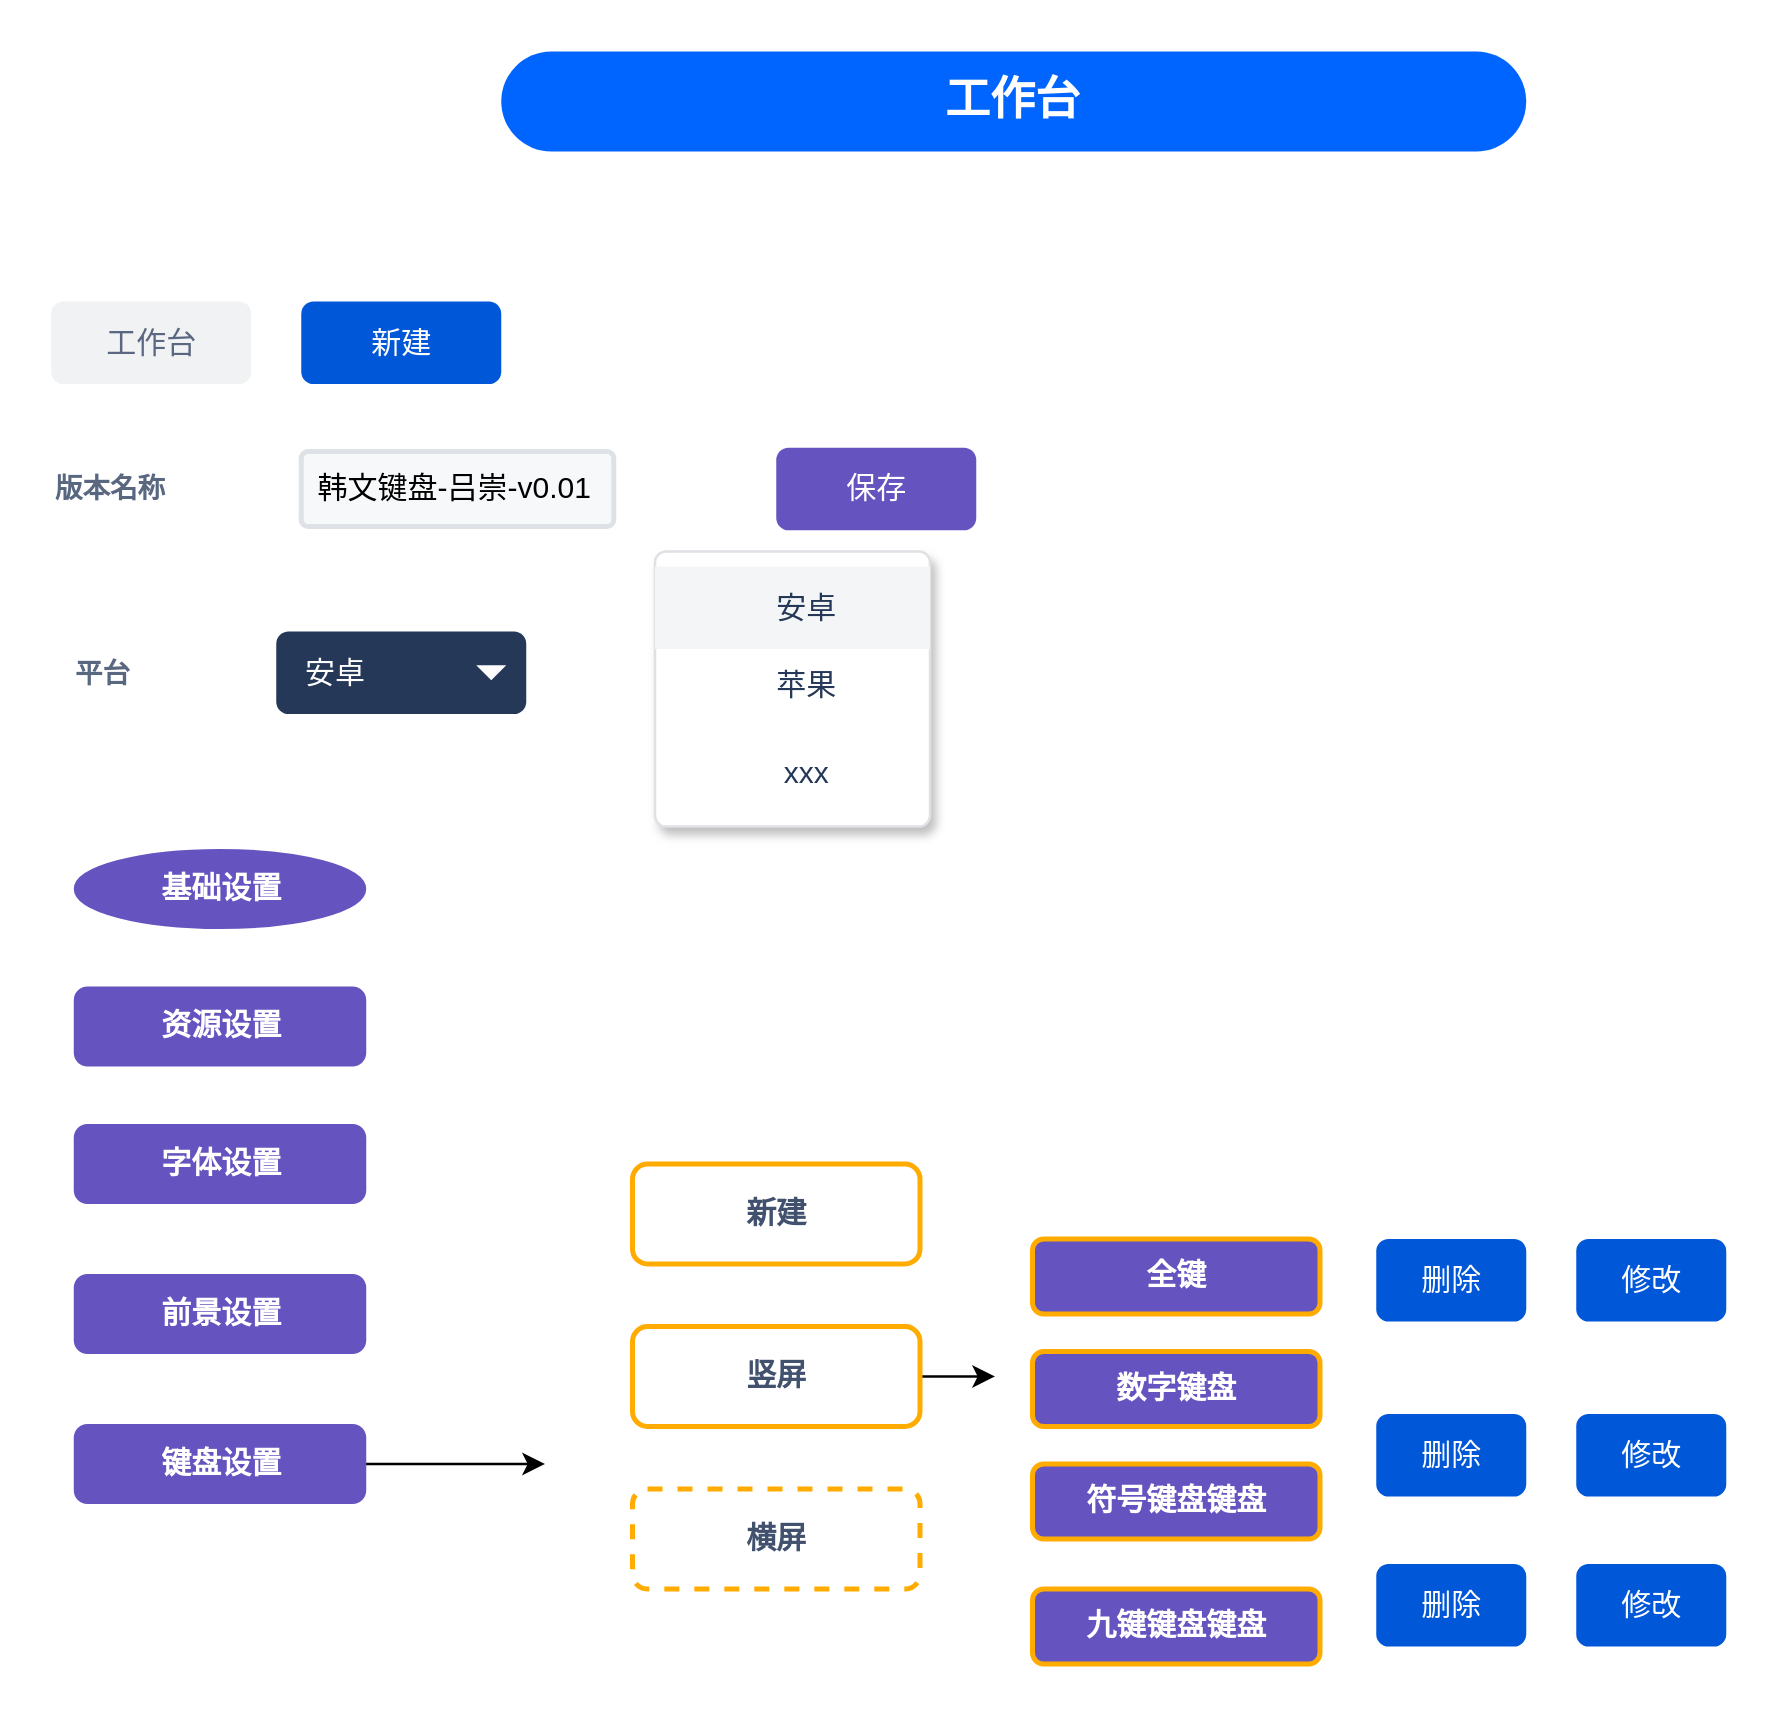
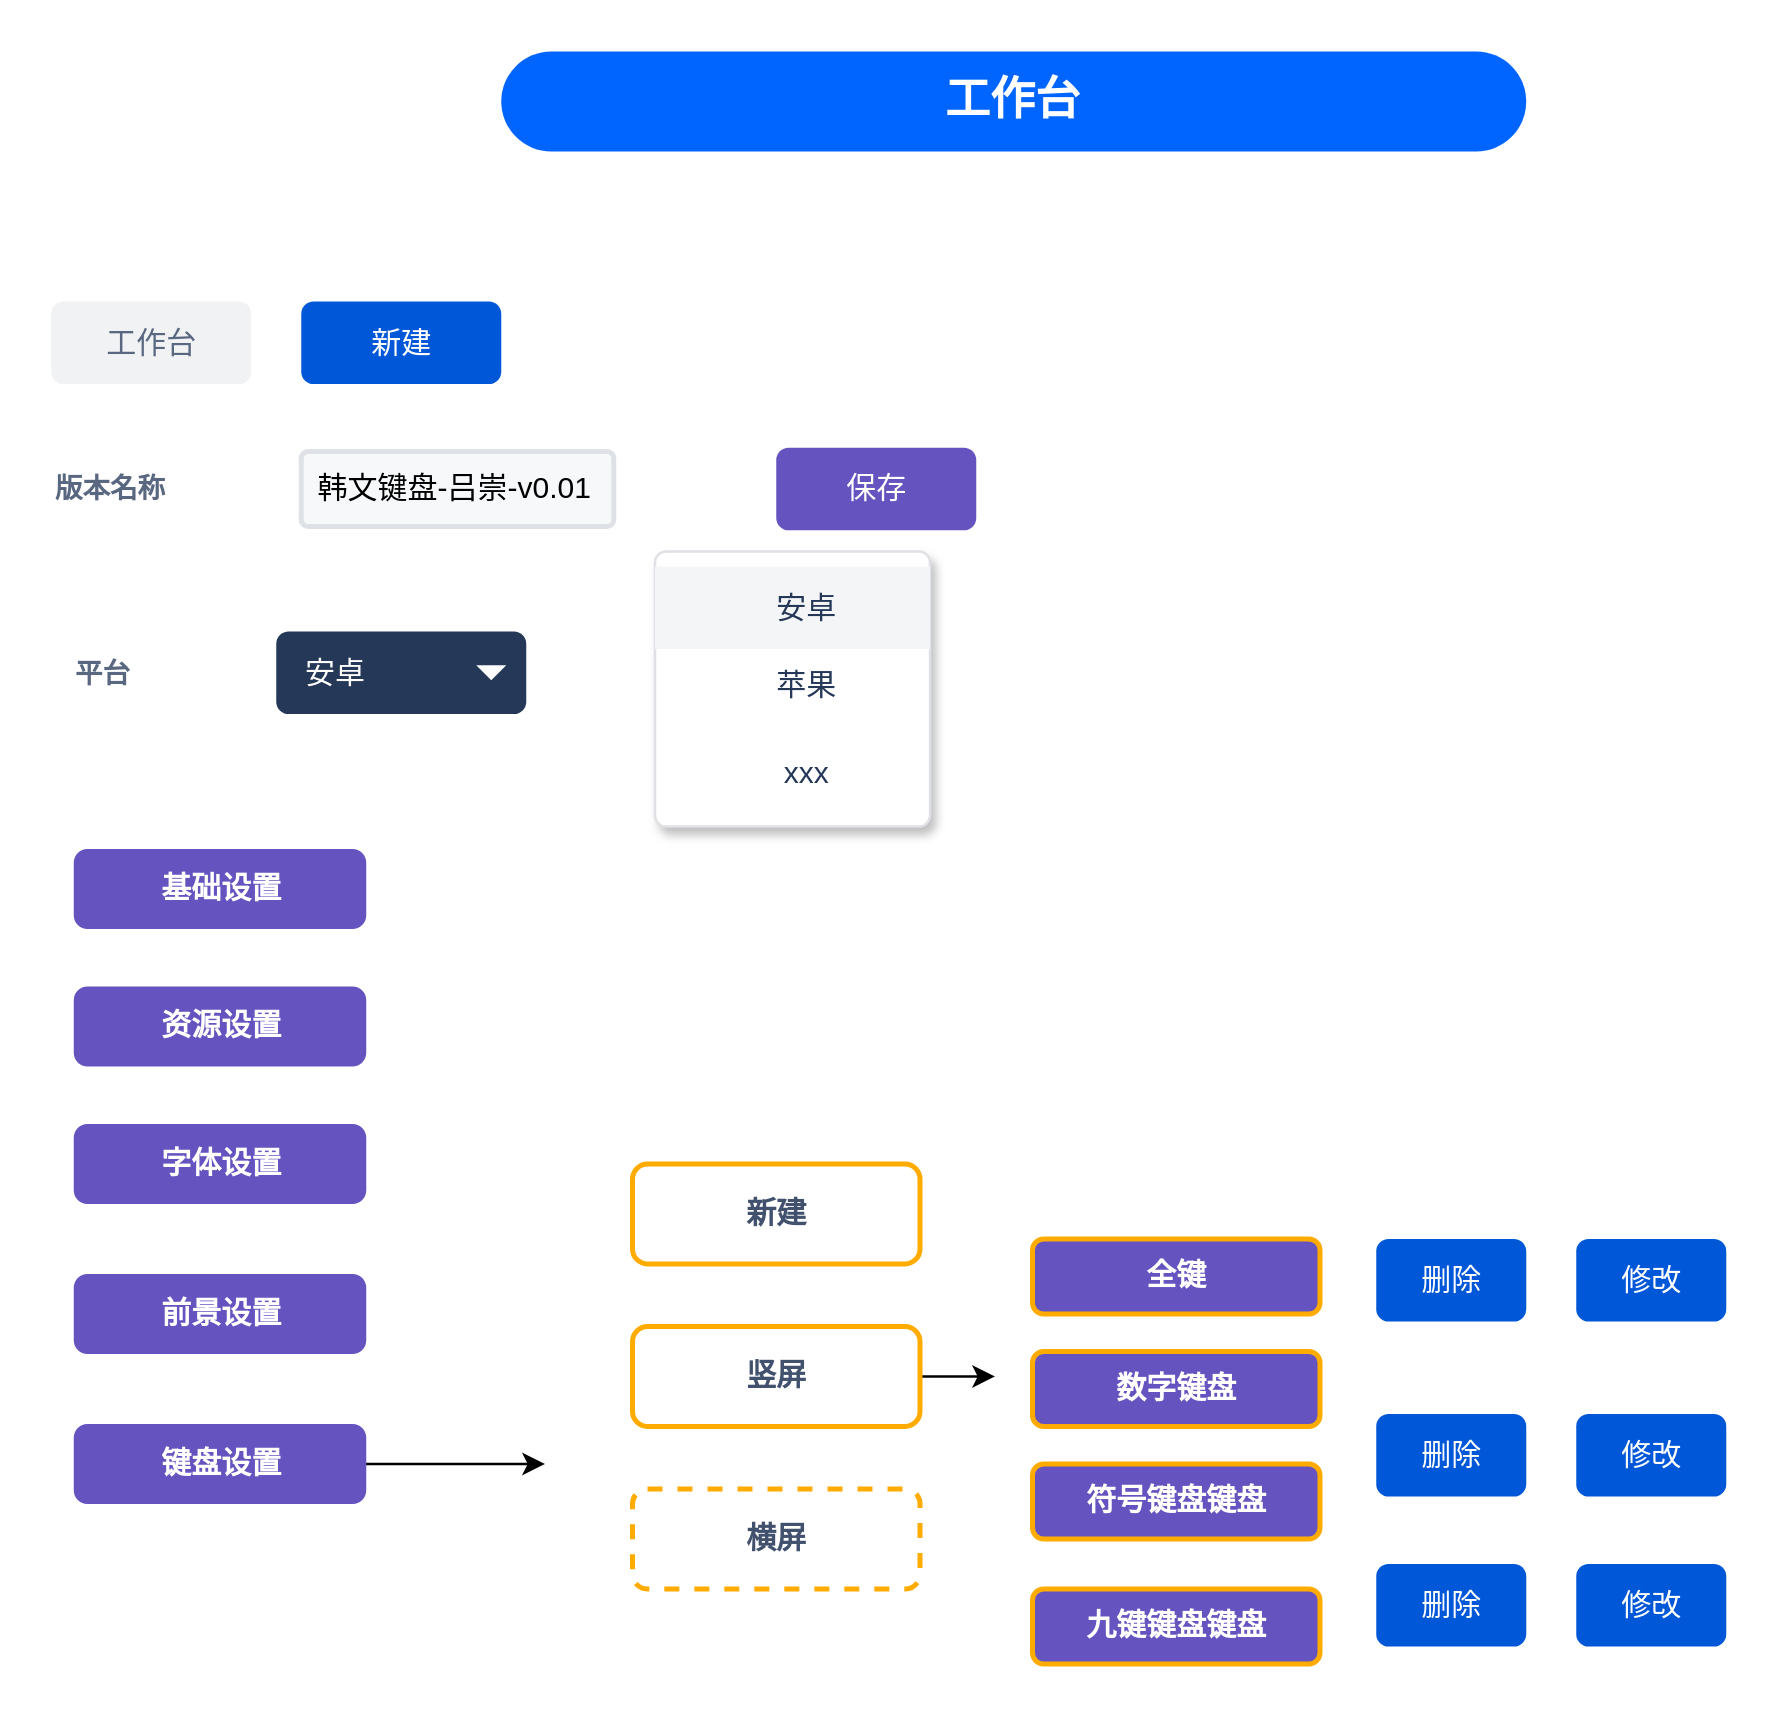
node "基础设置": shape ellipse -> rounded rectangle
